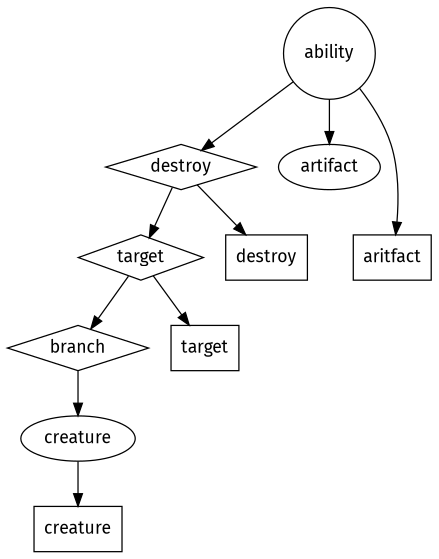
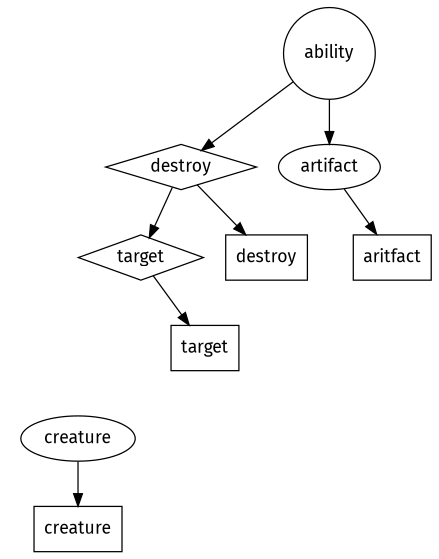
edge "ability" -> "aritfact": now "artifact" -> "aritfact"
node "branch": removed
